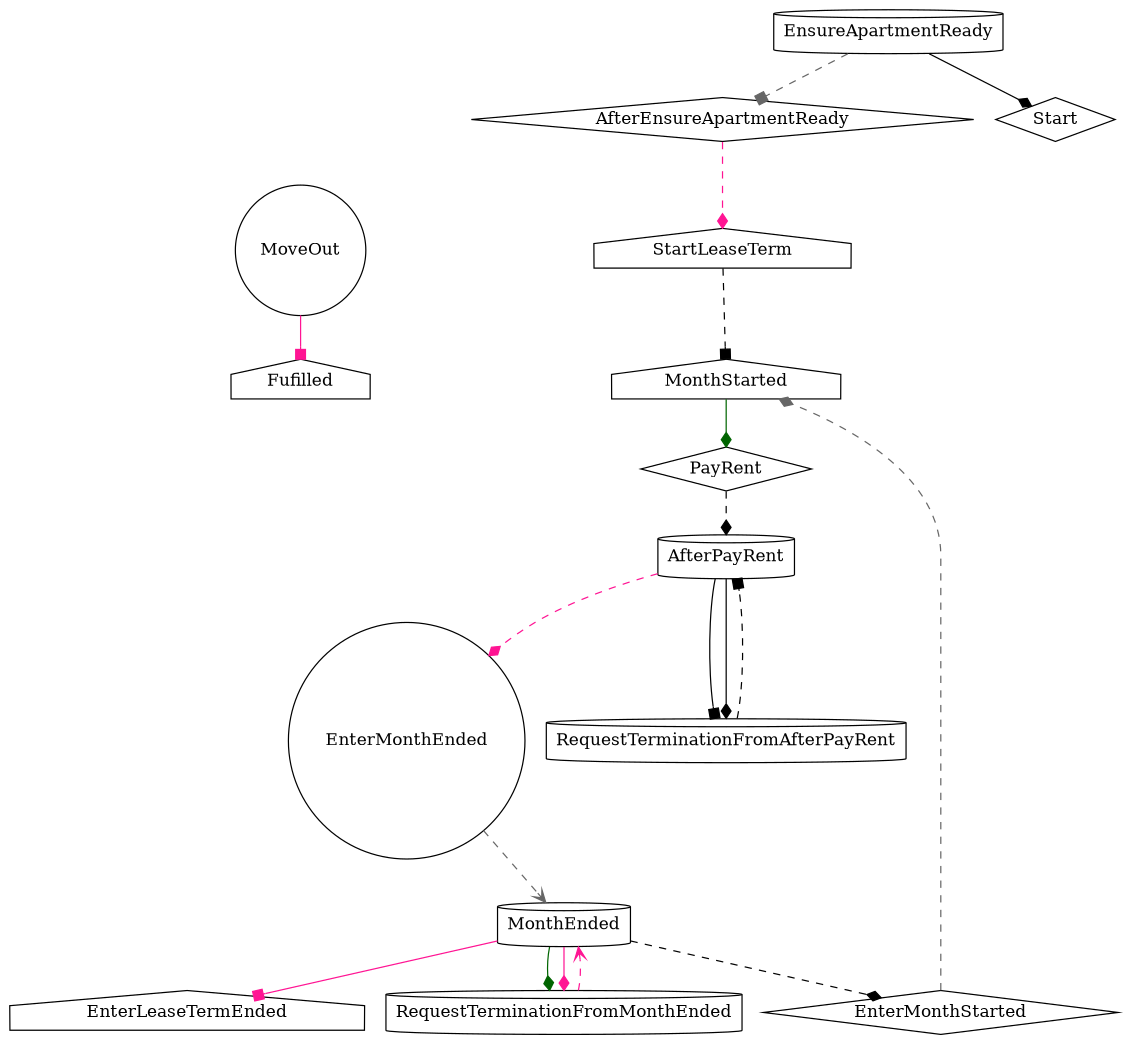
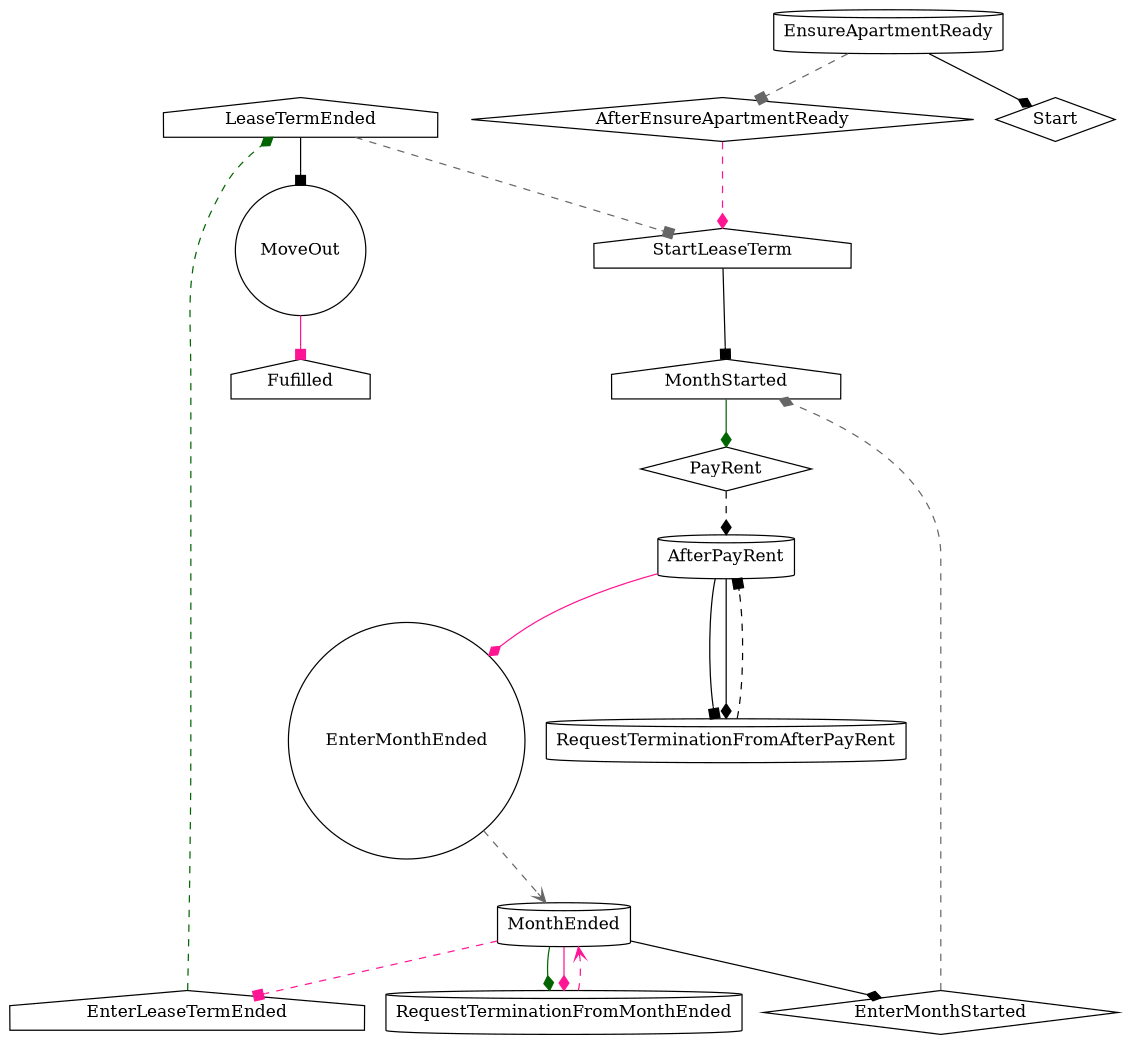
node "LeaseTermEnded": added
edge "StartLeaseTerm" -> "MonthStarted": style dashed -> solid
edge "AfterPayRent" -> "EnterMonthEnded": style dashed -> solid
edge "MonthEnded" -> "EnterLeaseTermEnded": style solid -> dashed
edge "MonthEnded" -> "EnterMonthStarted": style dashed -> solid
